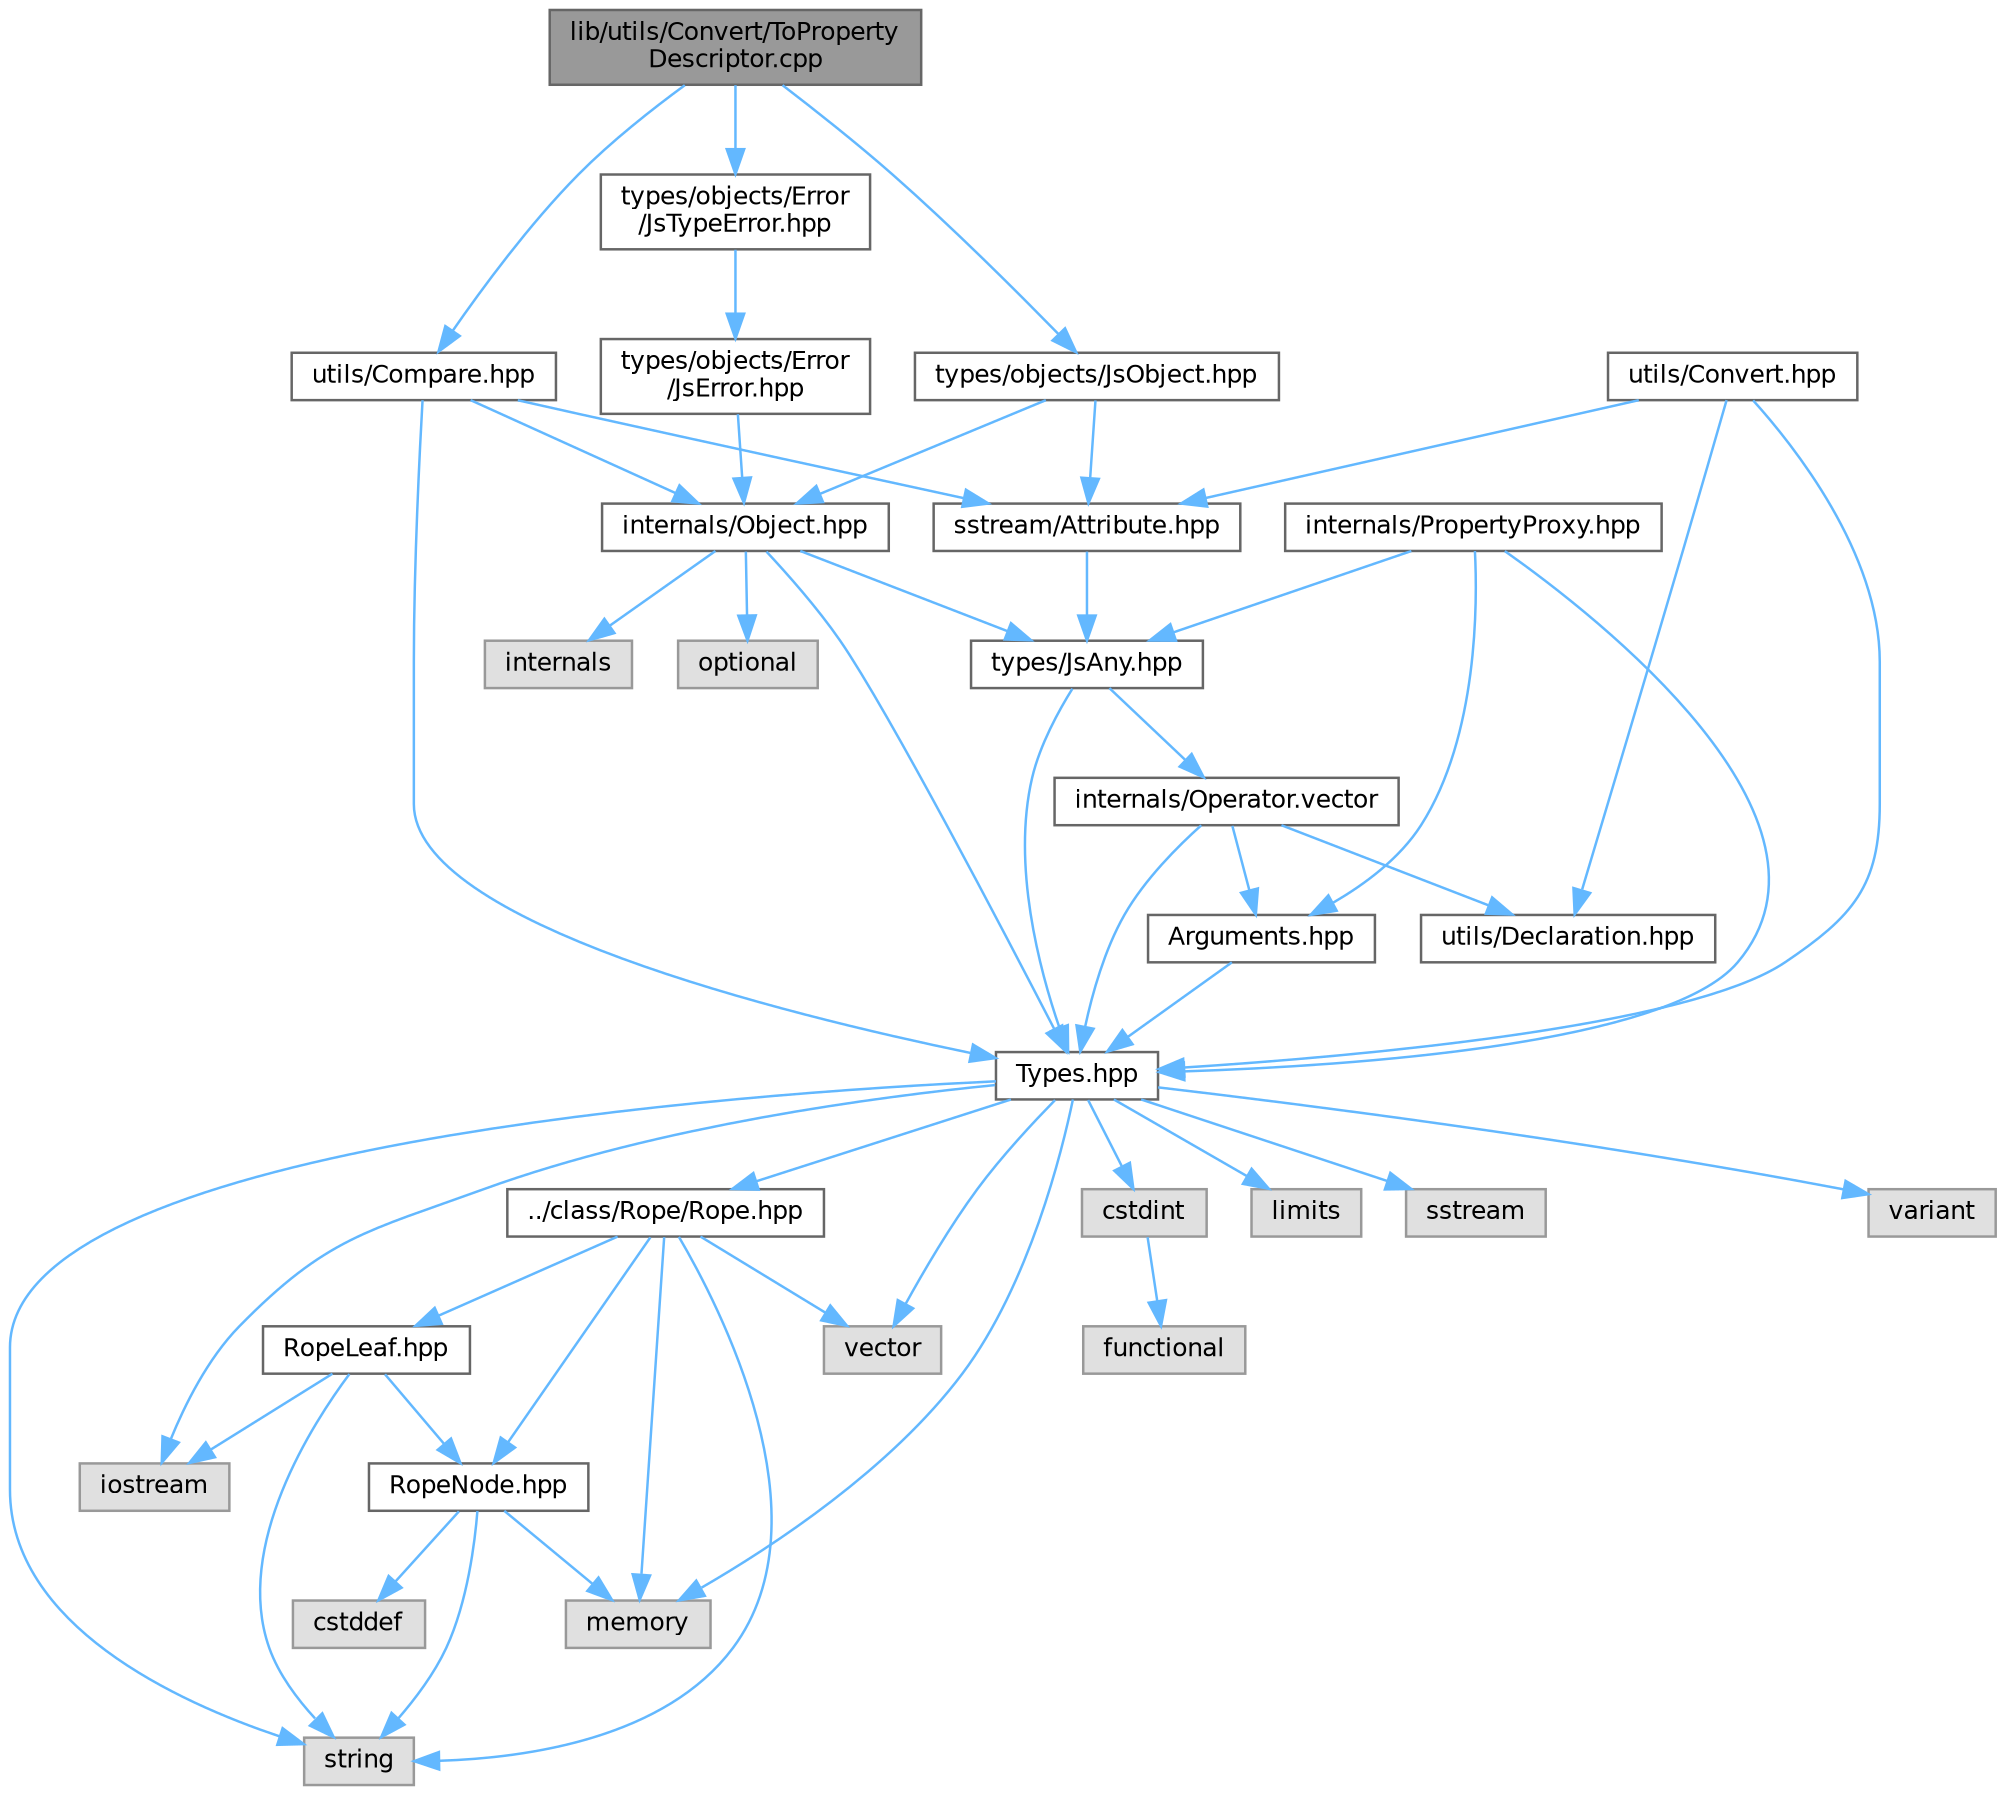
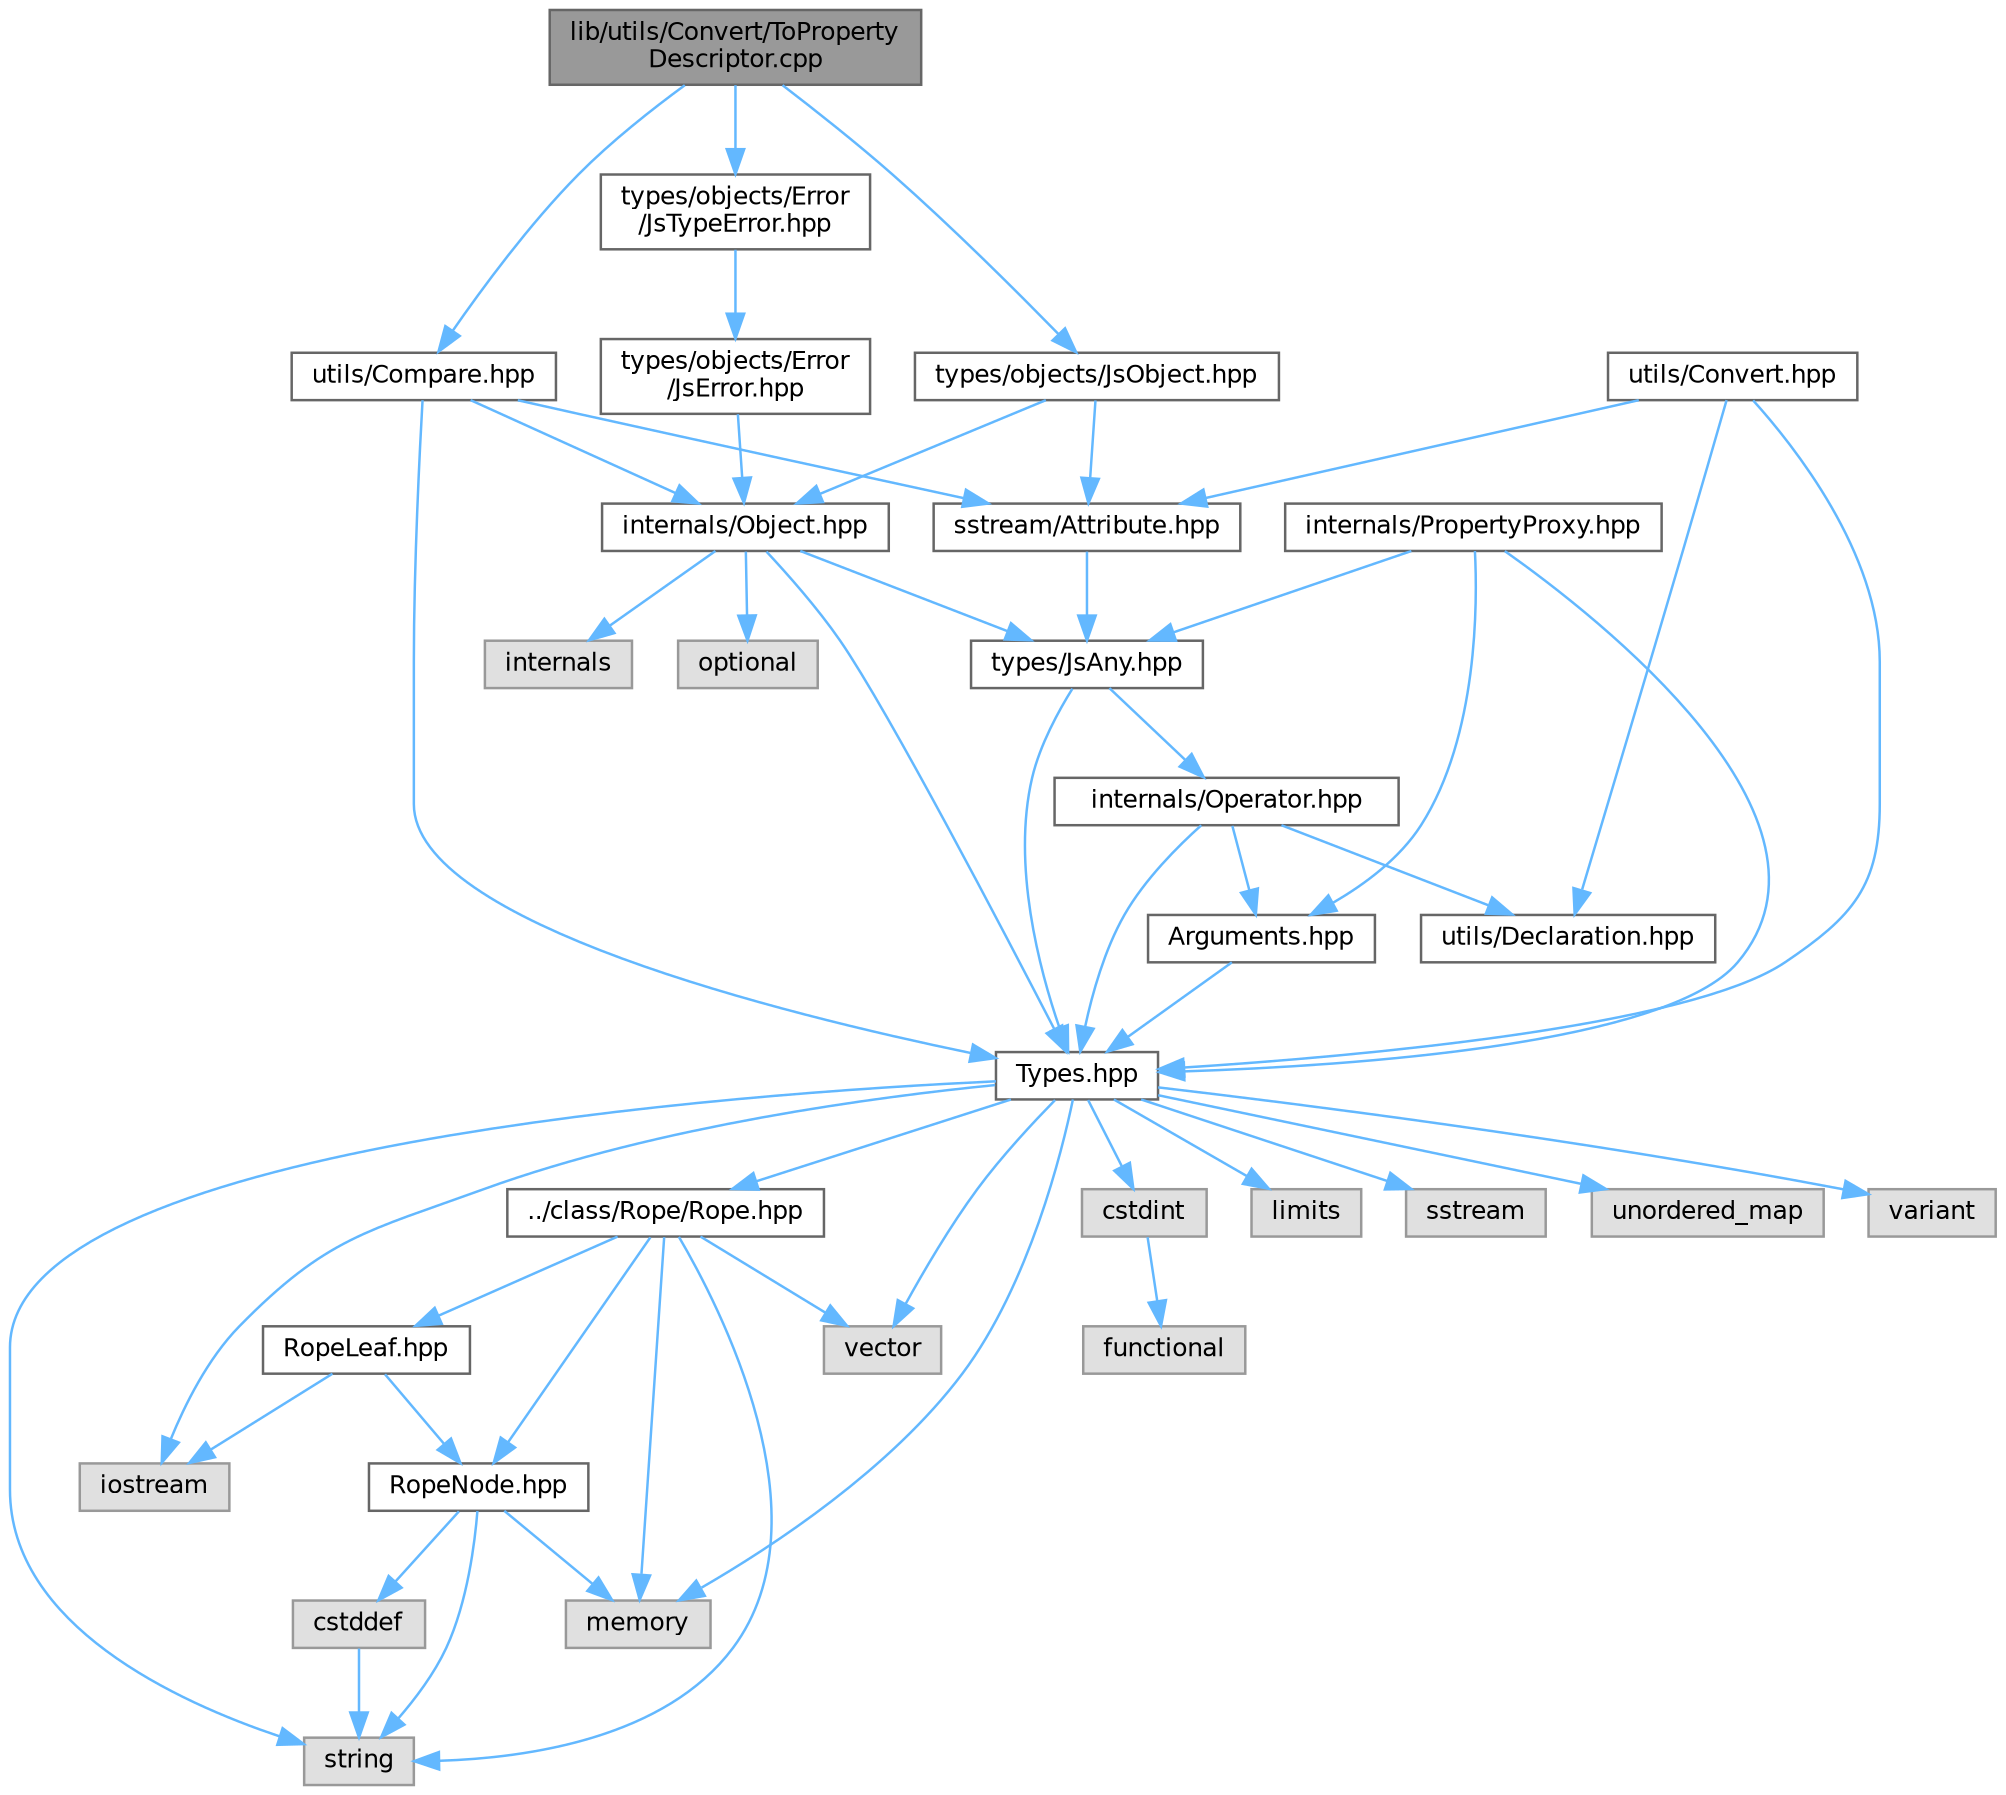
node "internals/Operator.vector": label "internals/Operator.vector" -> "internals/Operator.hpp"
node "unordered_map": added
edge "RopeLeaf.hpp" -> "string": now "cstddef" -> "string"
